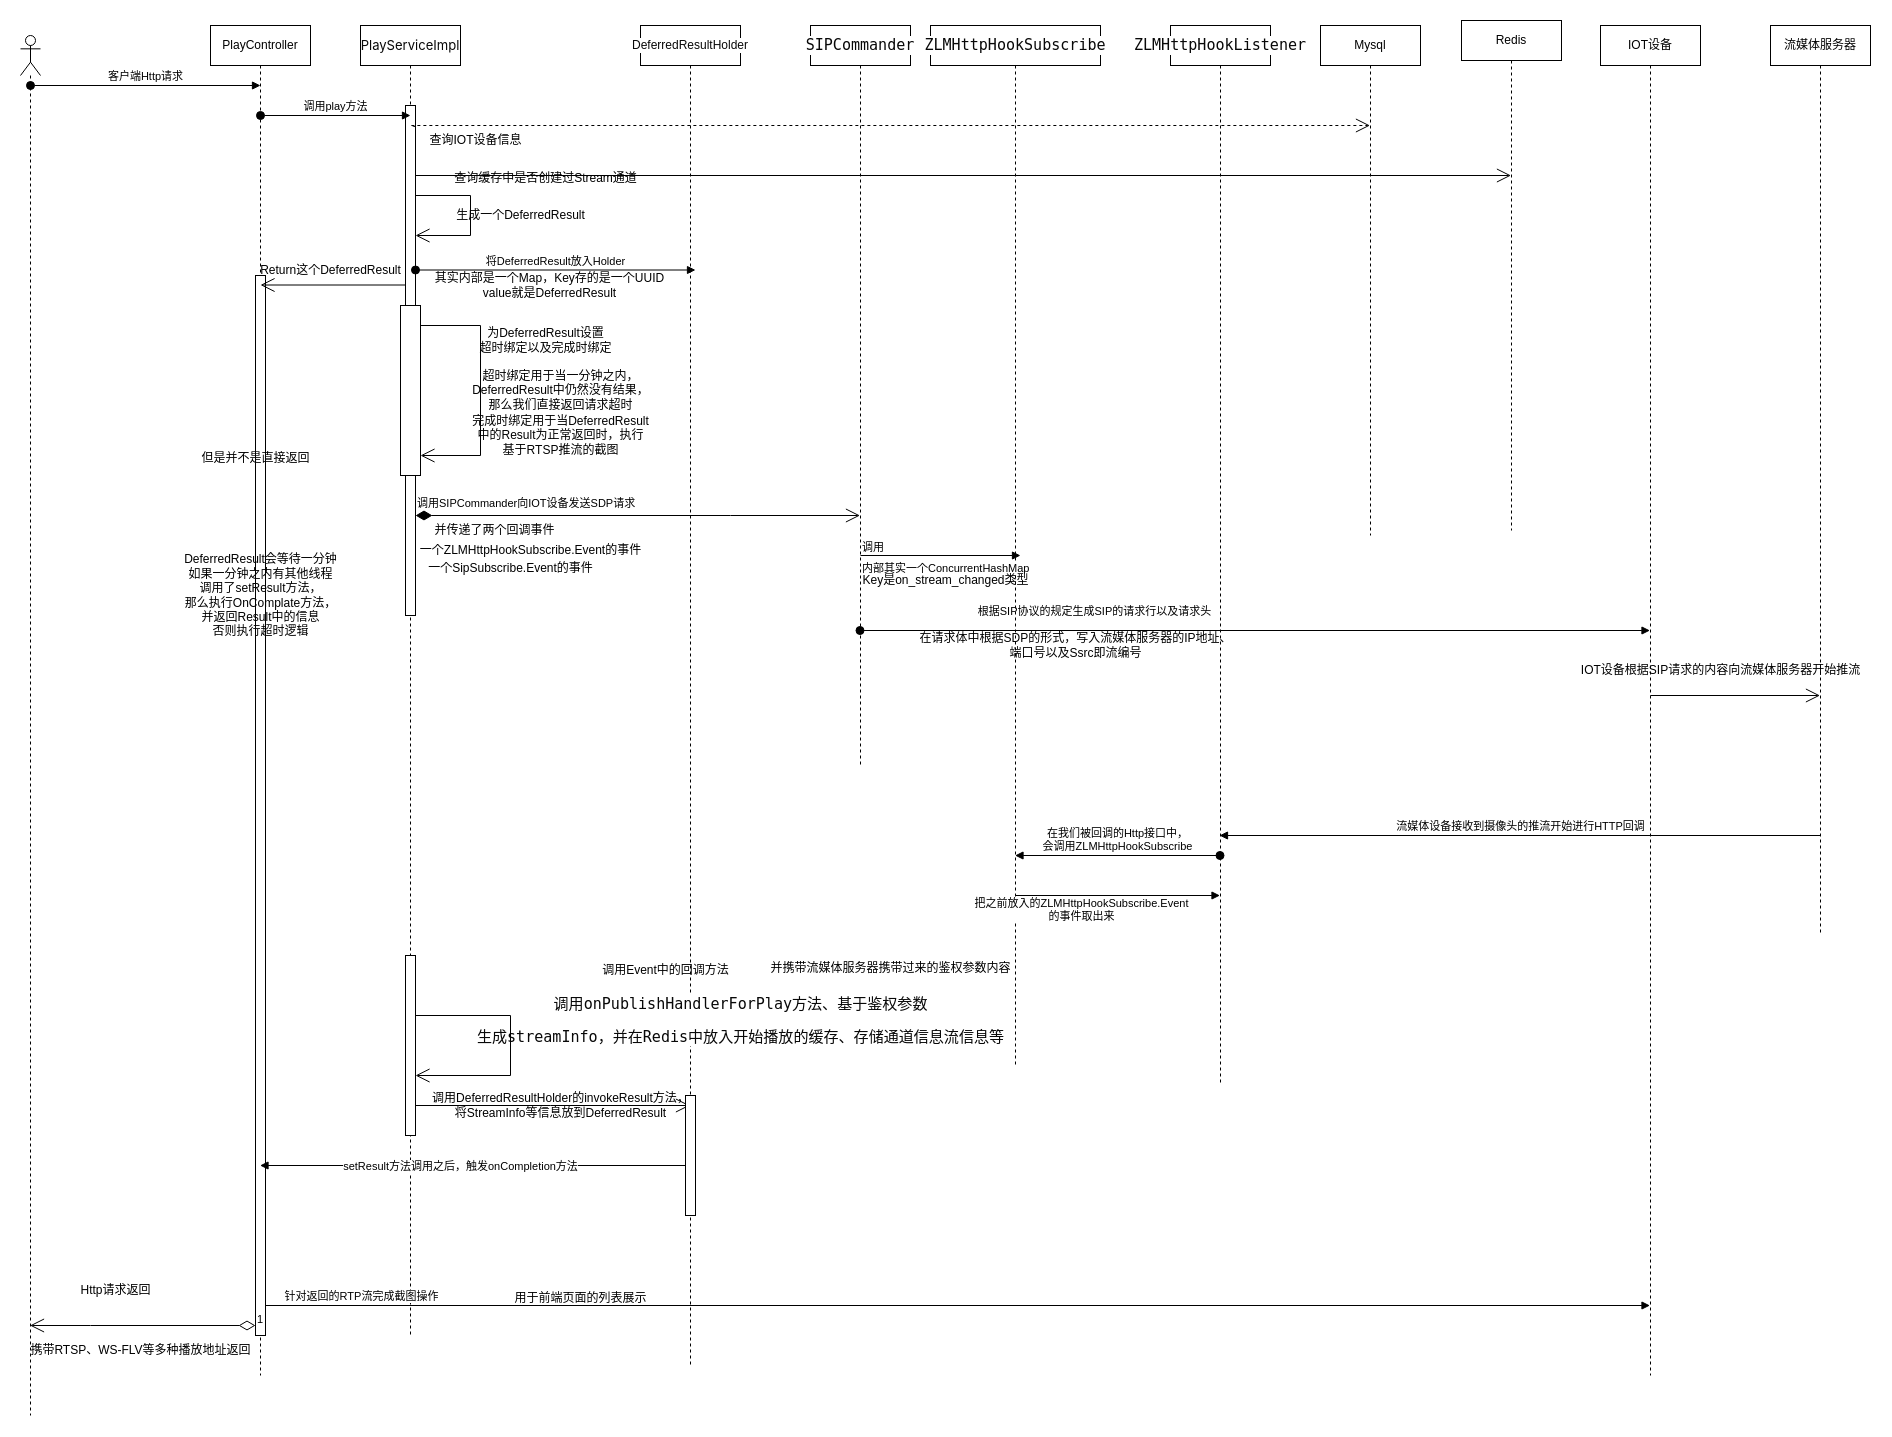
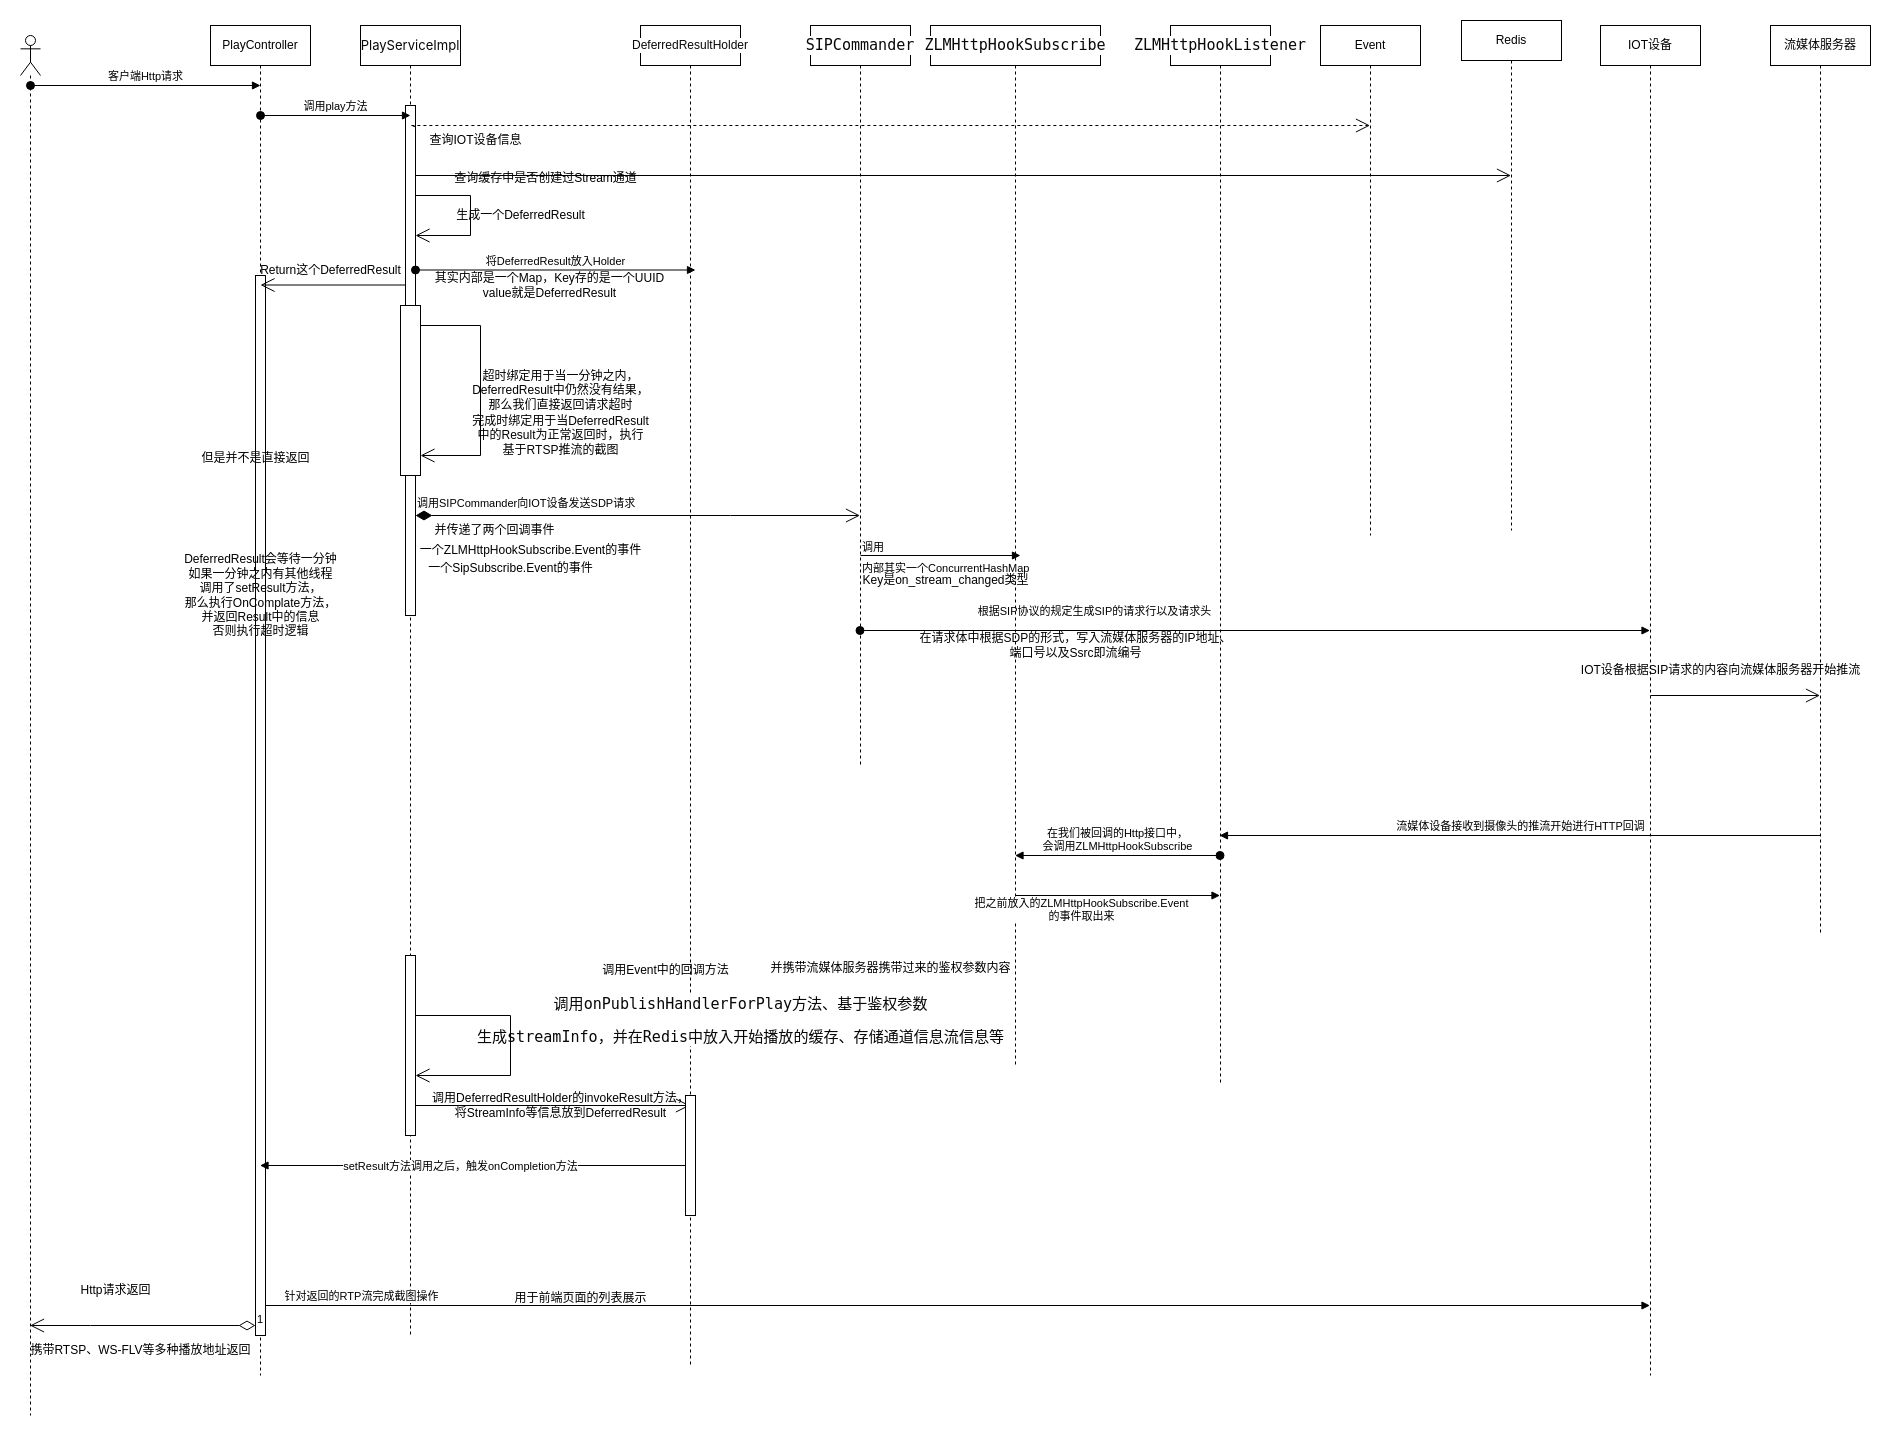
node "Mysql": label "Mysql" -> "Event"
node "为DeferredResult设置超时绑定以及完成时绑定": removed
